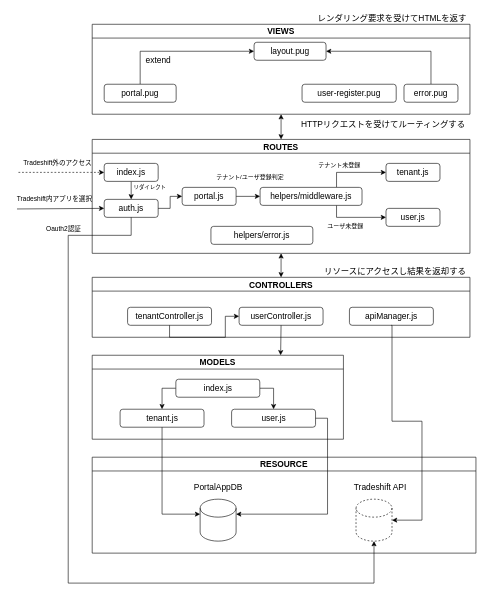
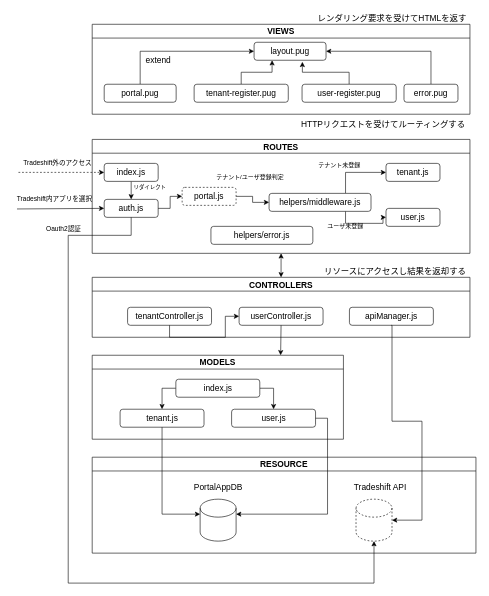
edge "user-register.pug" -> "layout.pug": added
edge "tenant-register.pug" -> "layout.pug": added
node "tenant-register.pug": added
edge "VIEWS" -- "ROUTES": removed
node "portal.js": style solid -> dashed
node "helpers/middleware.js": moved (311, 197) -> (320, 203)
